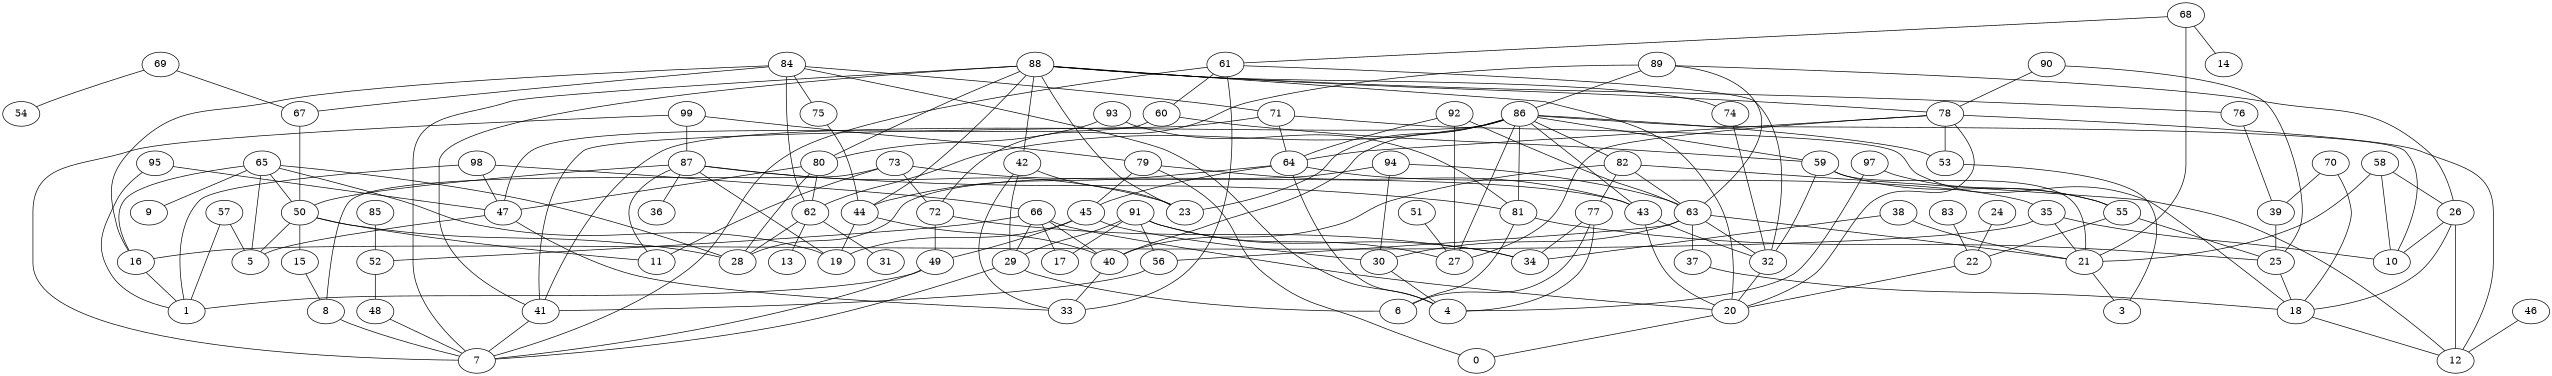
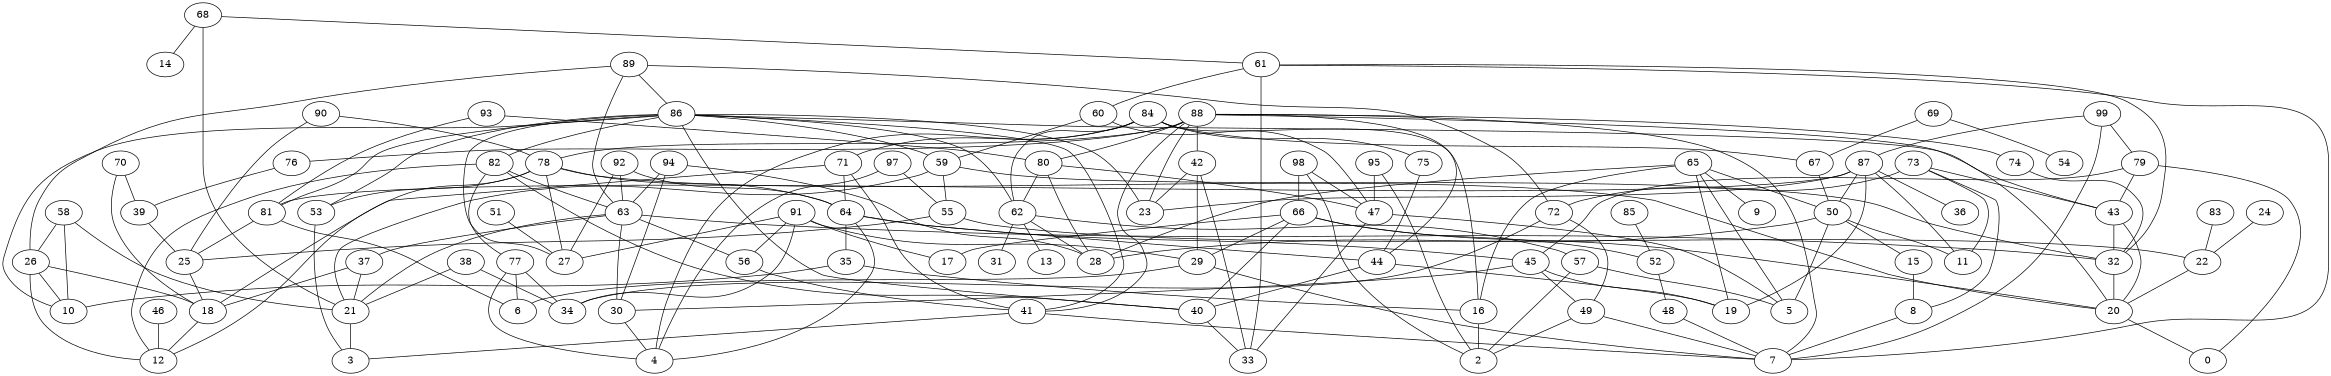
edge "62" -- "57": added
edge "35" -- "21": now "37" -- "21"
node "1": label "1" -> "2"
edge "41" -- "3": added
